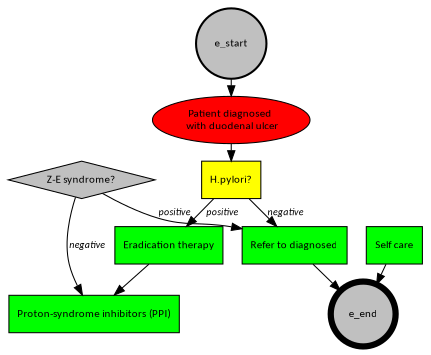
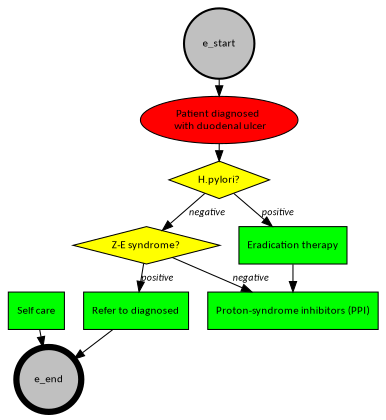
node "Z-E syndrome?": fillcolor gray -> yellow
node "H.pylori?": shape box -> diamond
edge "H.pylori?" -> "Refer to diagnosed": now "H.pylori?" -> "Z-E syndrome?"
